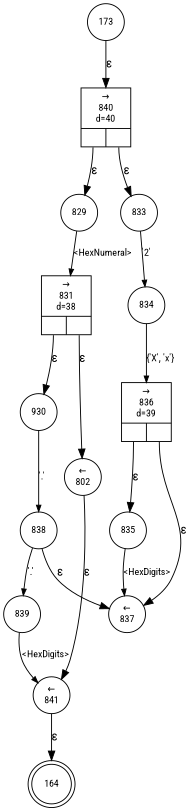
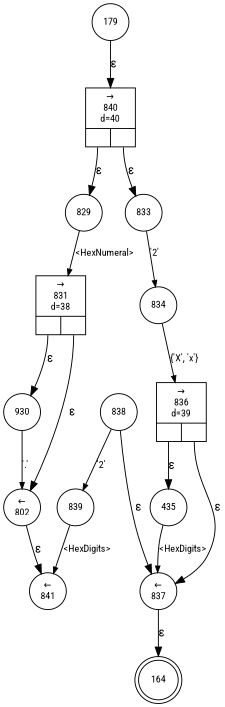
node "173": label "173" -> "179"
edge "930" -> "838": now "930" -> "← 802"
node "835": label "835" -> "435"
edge "838" -> "839": label "'.'" -> "'2'"
edge "← 841" -> "164": now "← 837" -> "164"
